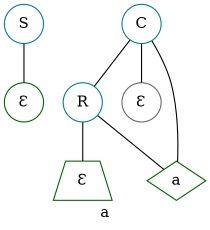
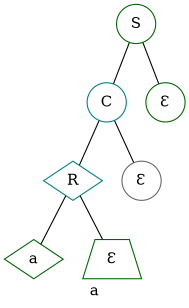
node "S": color teal -> darkgreen
edge "C" -- "a": now "C" -- "S"
node "R": shape circle -> diamond
